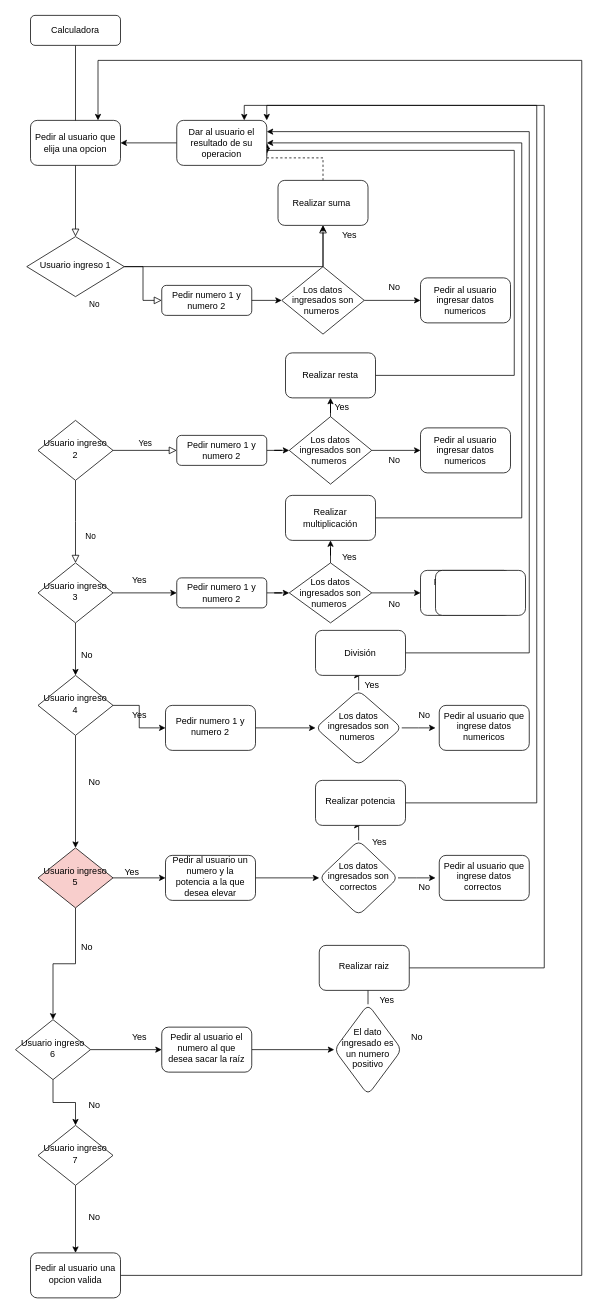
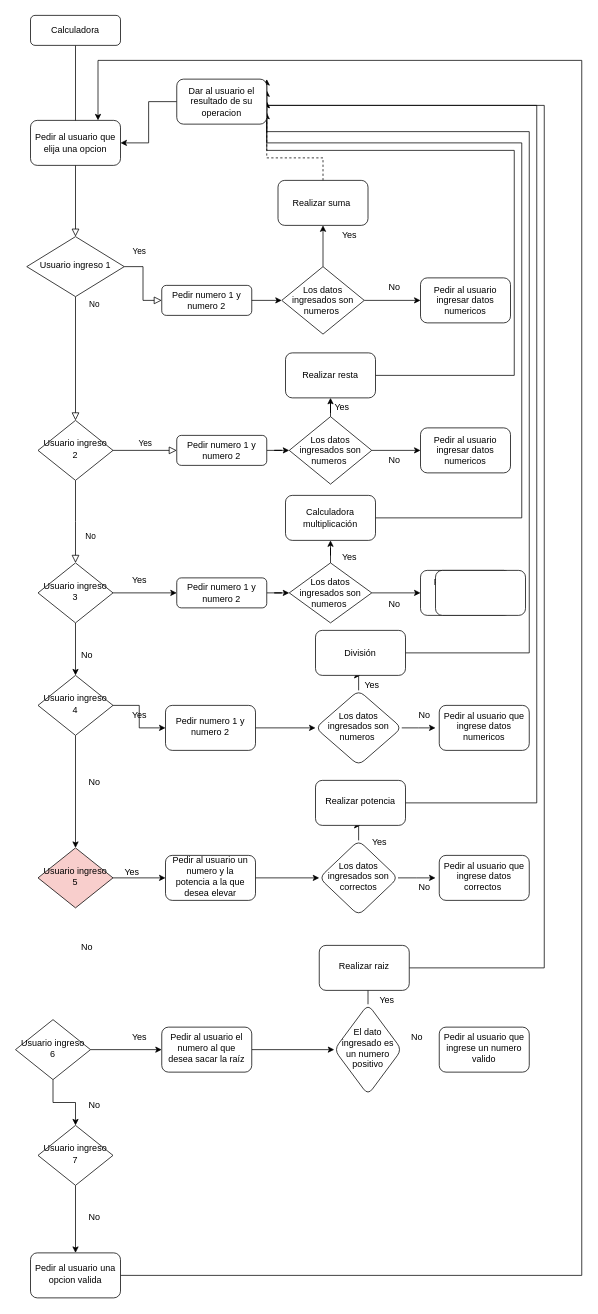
node "Dar al usuario el resultado de su operacion": moved (222, 143) -> (222, 102)
edge "Usuario ingreso 1" -> "Realizar suma": now "Usuario ingreso 1" -> "Usuario ingreso 2"
node "Realizar multiplicación": label "Realizar multiplicación" -> "Calculadora multiplicación"
edge "Usuario ingreso 5" -> "Usuario ingreso 6": removed
node "Pedir al usuario que ingrese un numero valido": added
